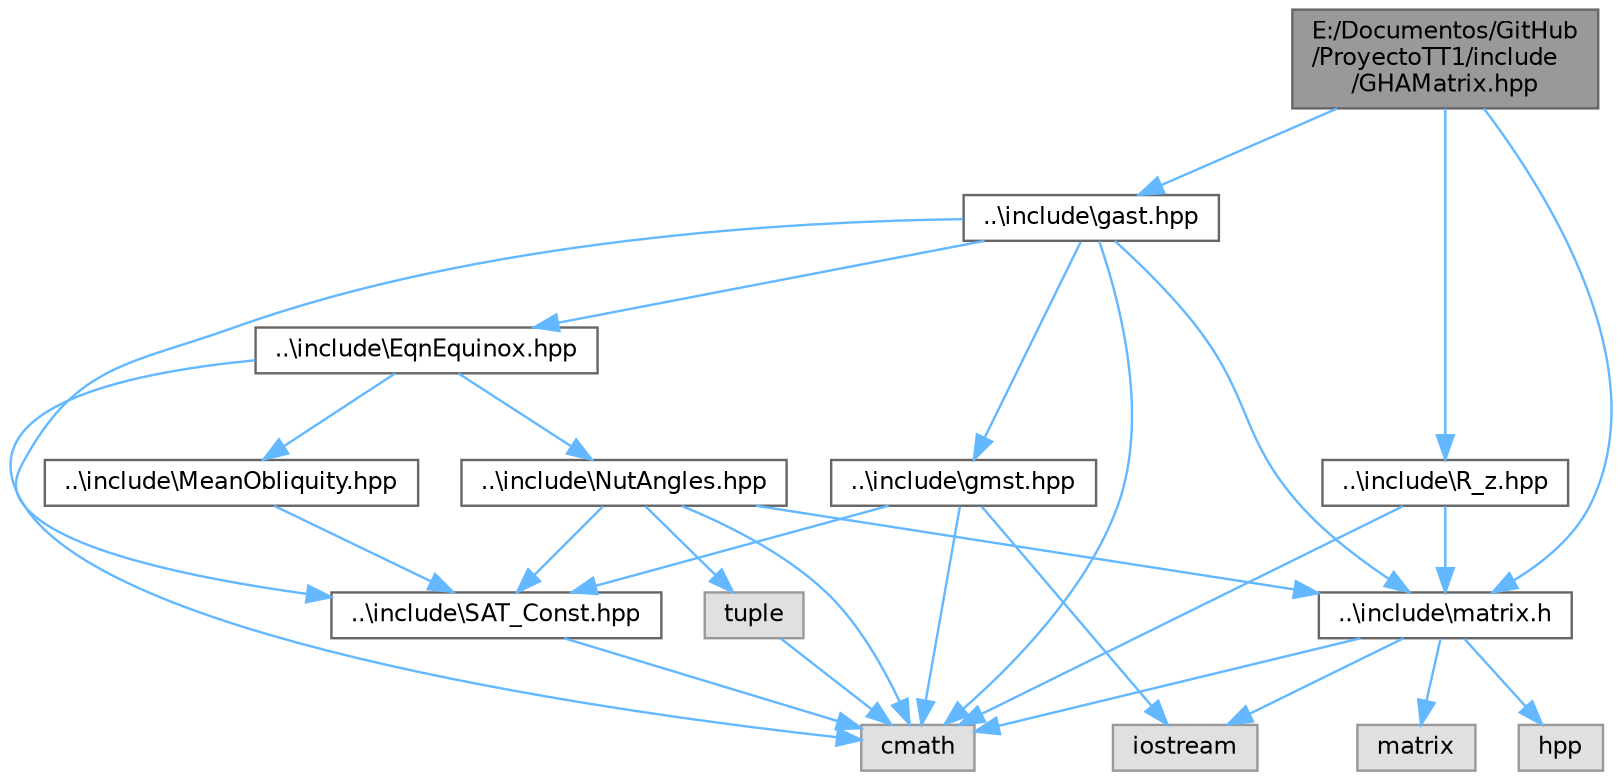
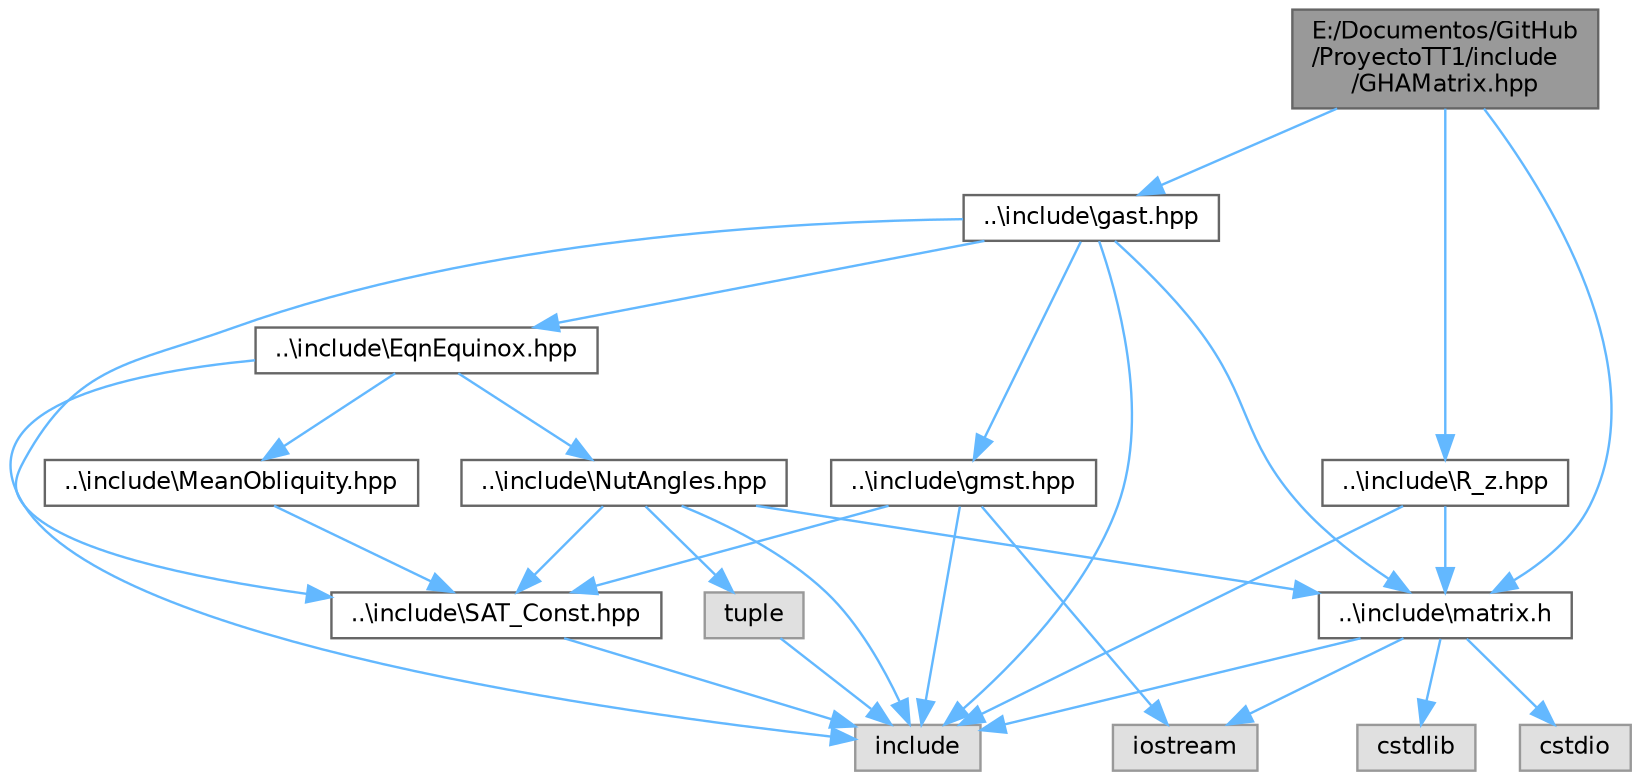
node "cmath": label "cmath" -> "include"
node "matrix": label "matrix" -> "cstdlib"
node "hpp": label "hpp" -> "cstdio"
